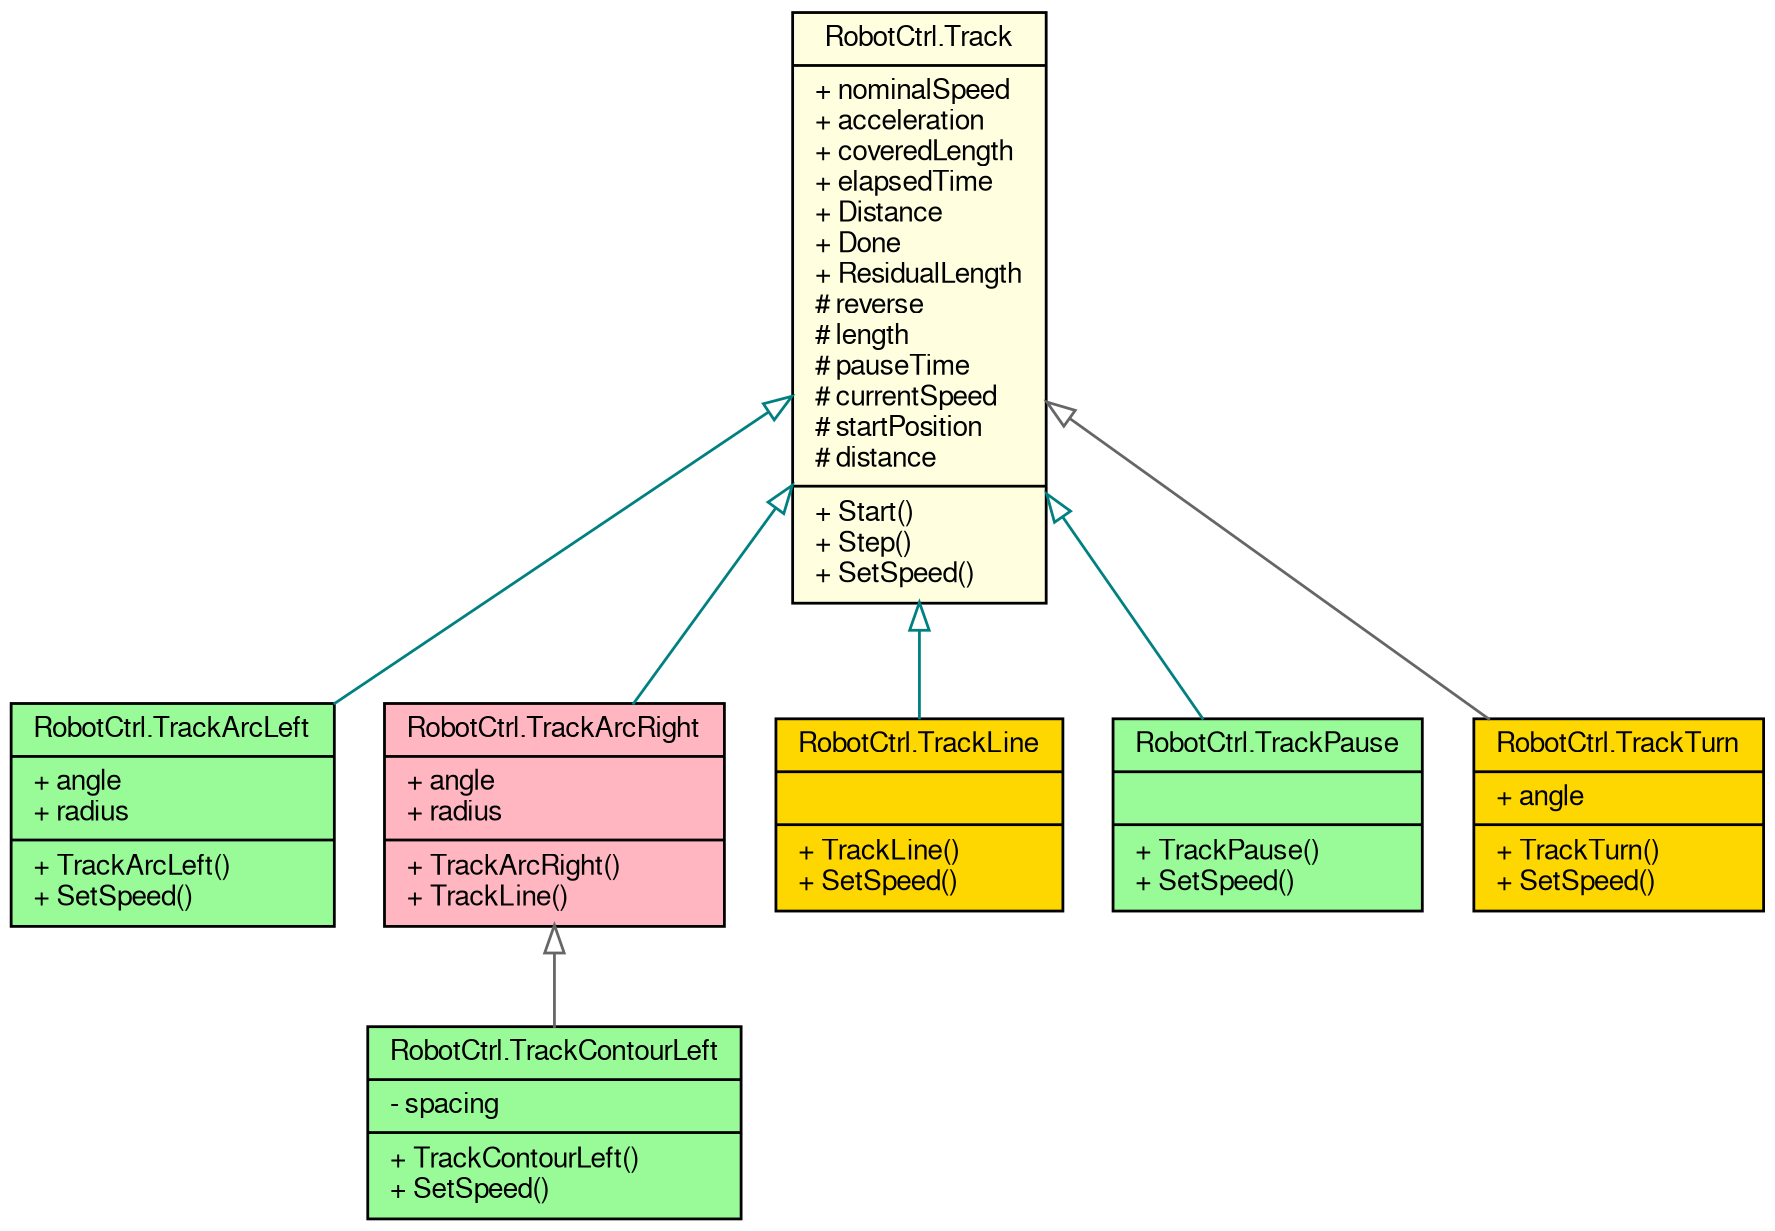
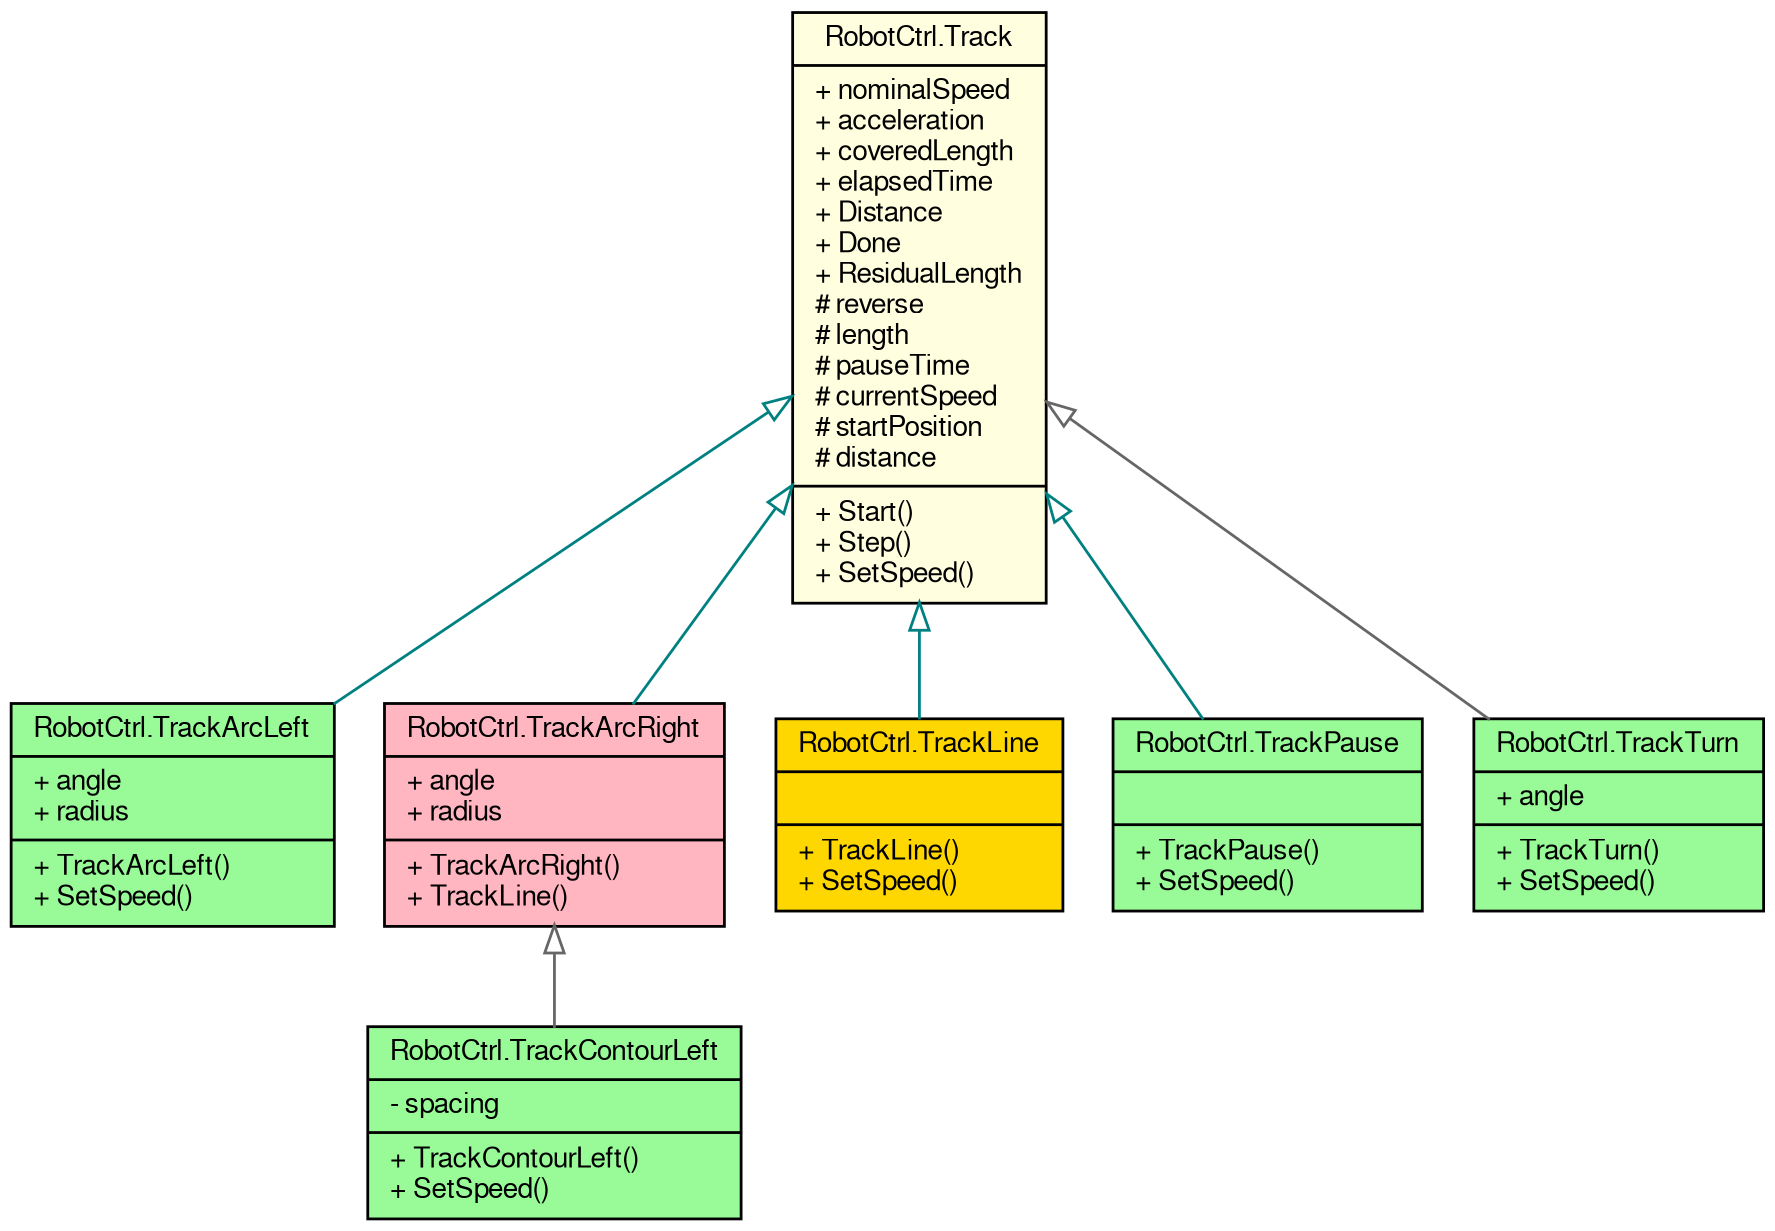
node "RobotCtrl.TrackTurn": fillcolor gold -> palegreen
